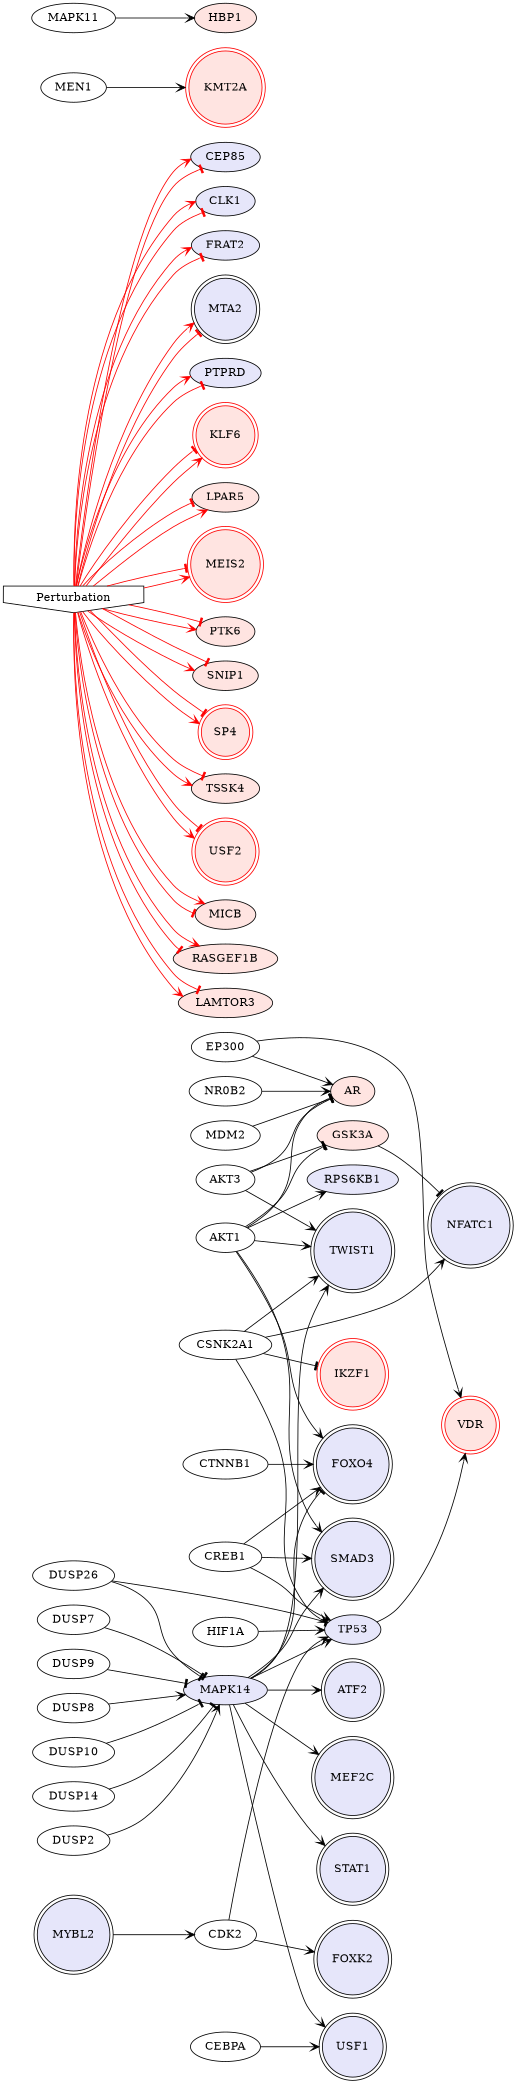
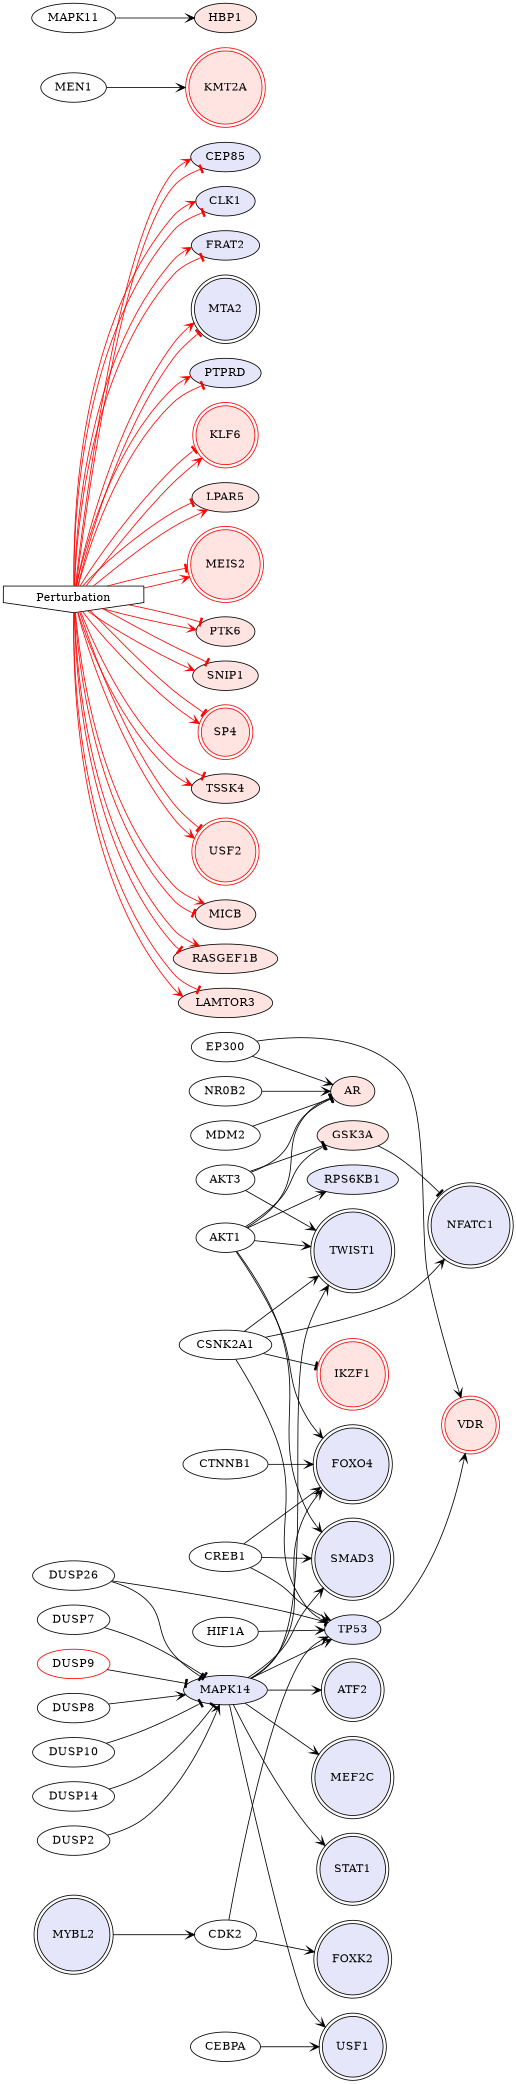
edge "MAPK14" -> "FOXO4": arrowhead tee -> vee
node "DUSP9": color black -> red
